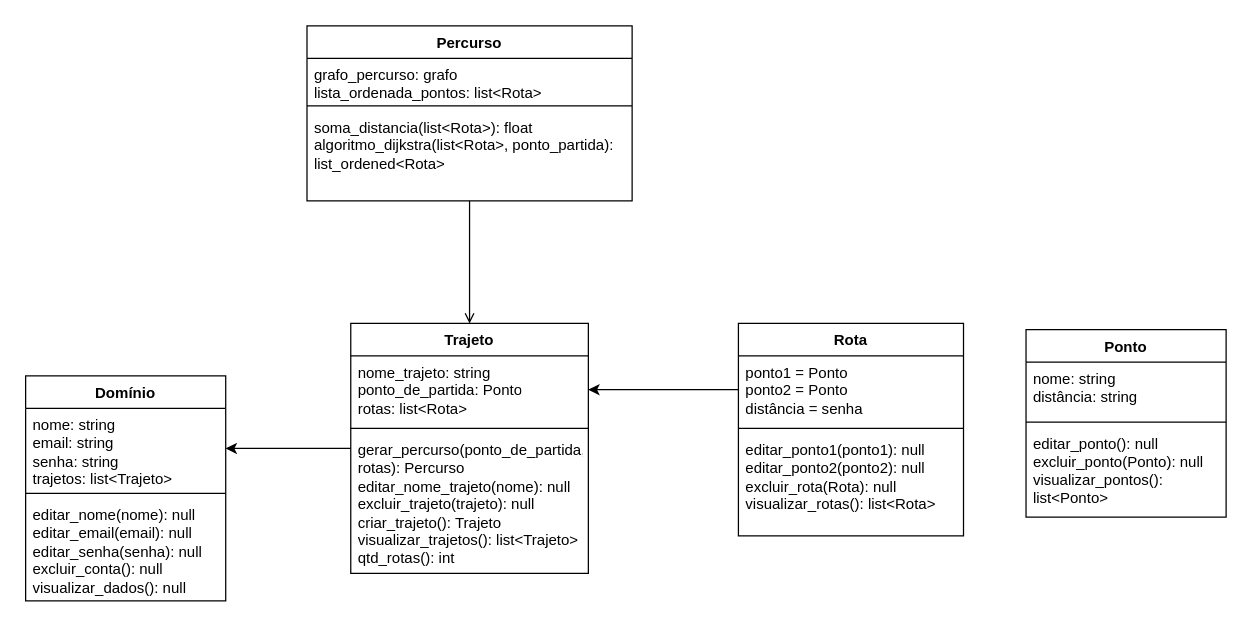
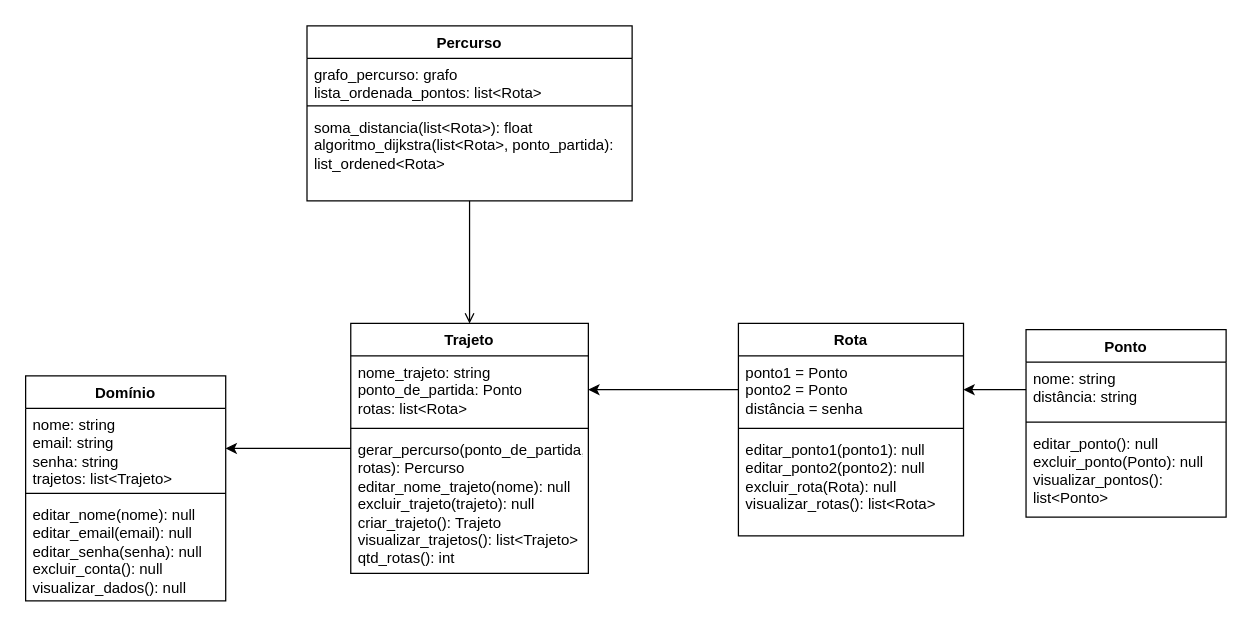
edge "nome: string distância: string" -> "ponto1 = Ponto ponto2 = Ponto distância = senha": added
